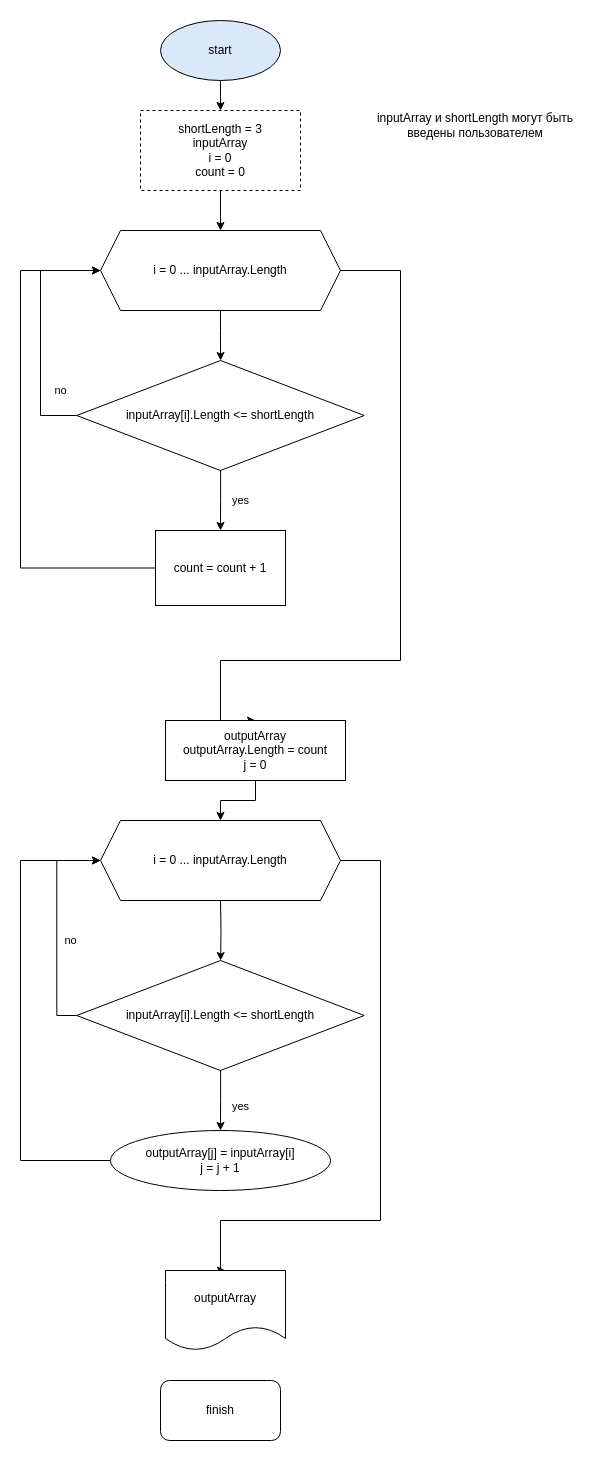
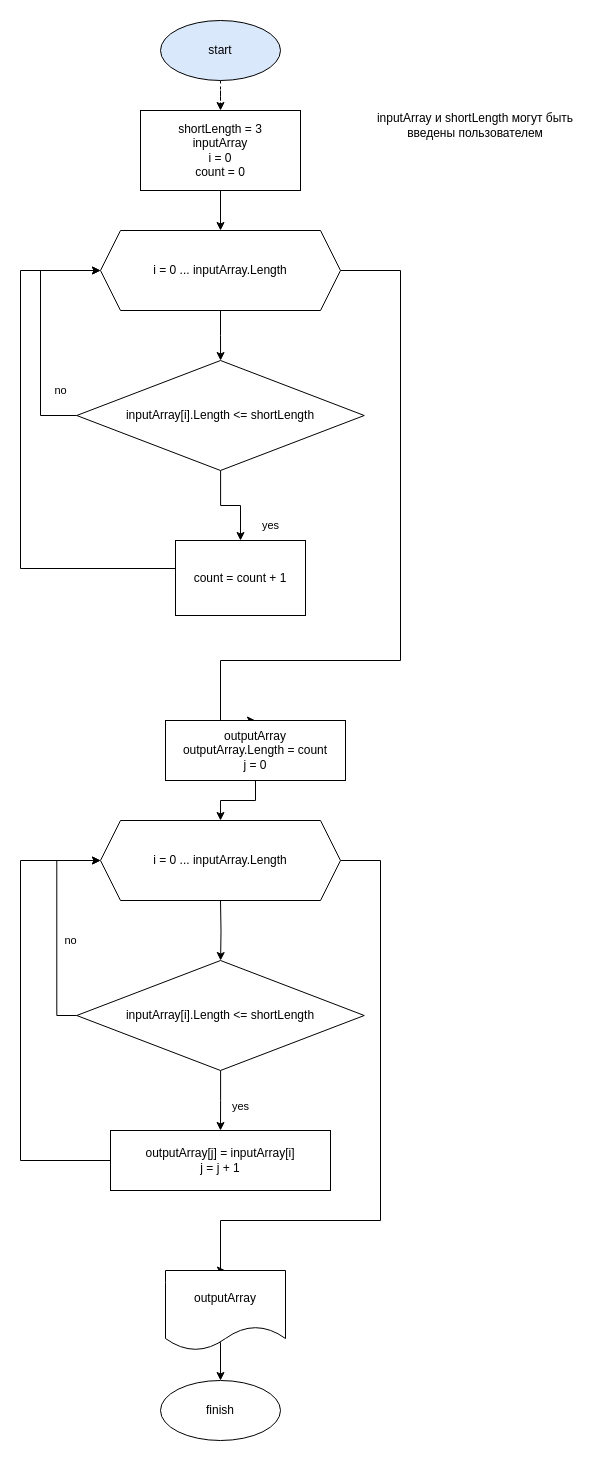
edge "start" -> "shortLength = 3 inputArray i = 0 count = 0": style solid -> dashed
node "shortLength = 3 inputArray i = 0 count = 0": style dashed -> solid
node "count = count + 1": moved (221, 568) -> (241, 578)
node "outputArray[j] = inputArray[i] j = j + 1": shape ellipse -> rectangle
edge "outputArray" -> "finish": added
node "finish": shape rounded rectangle -> ellipse
